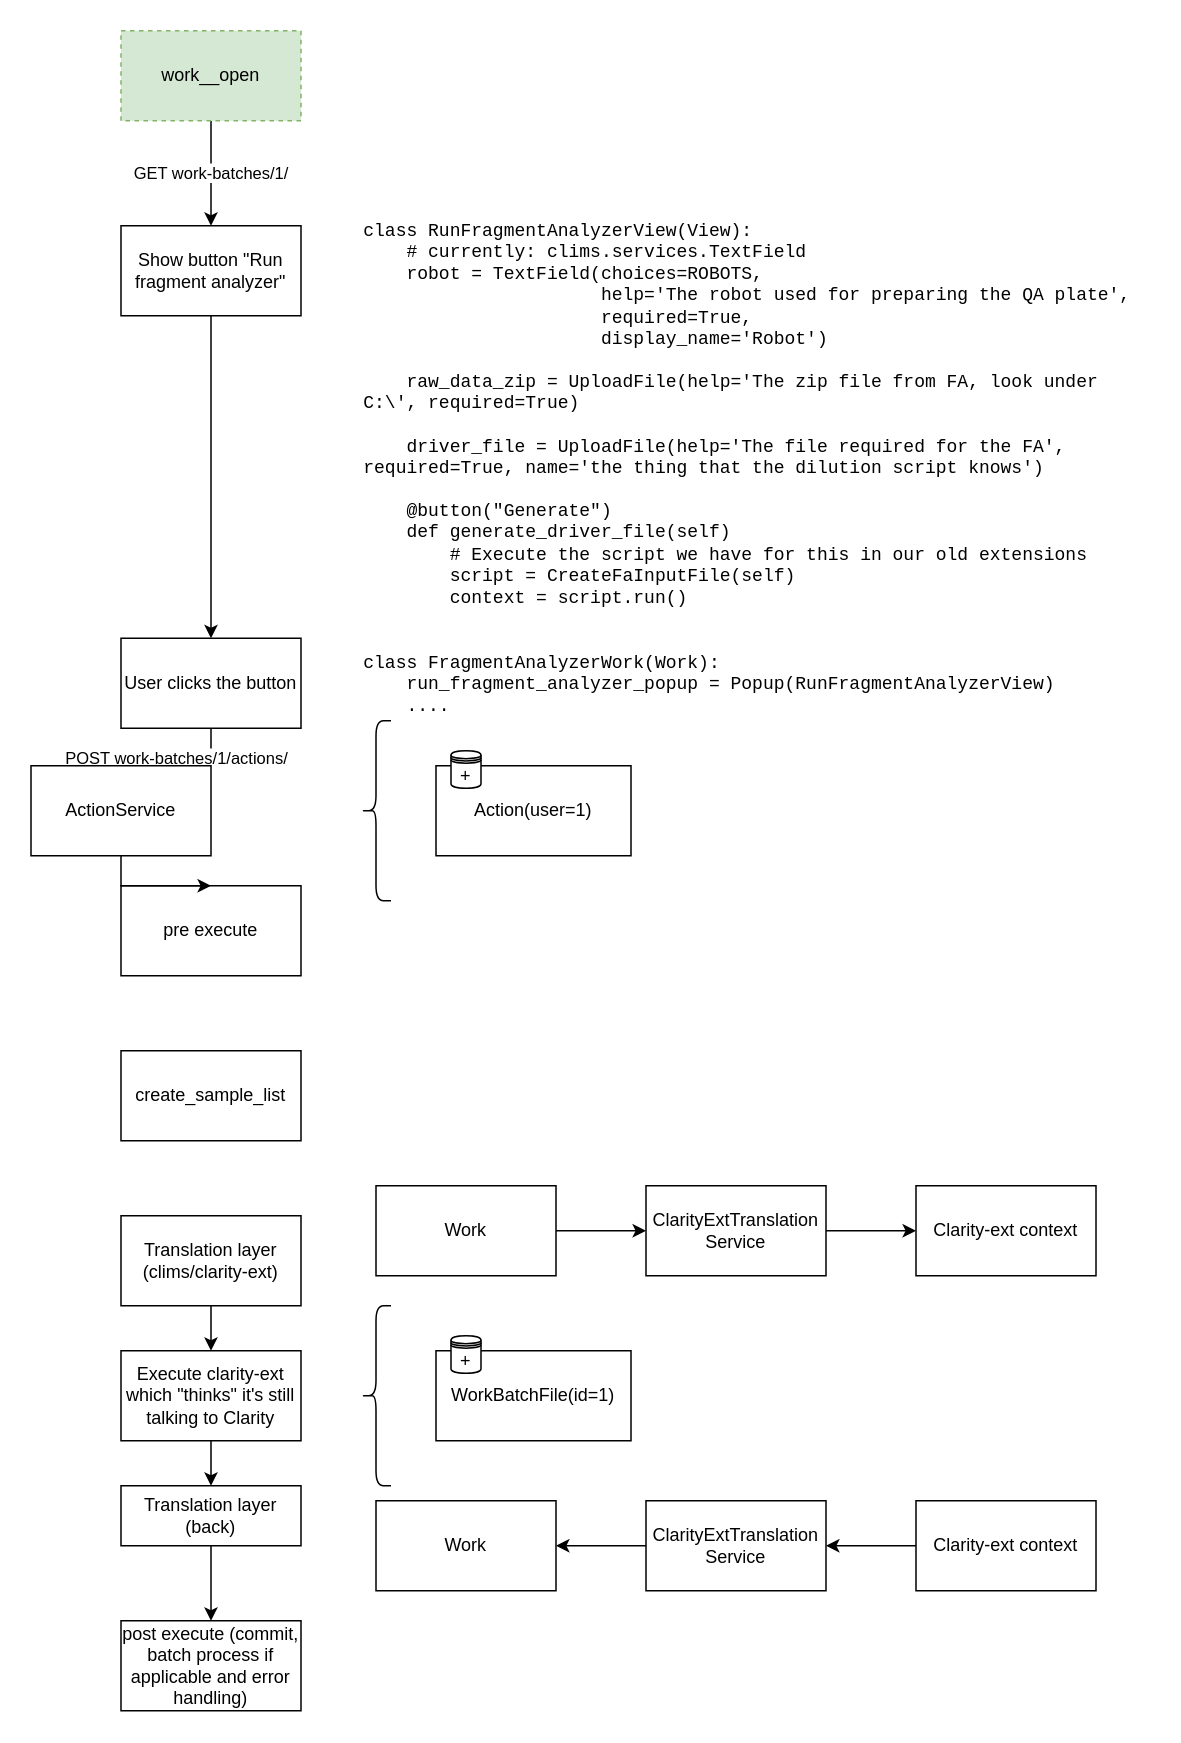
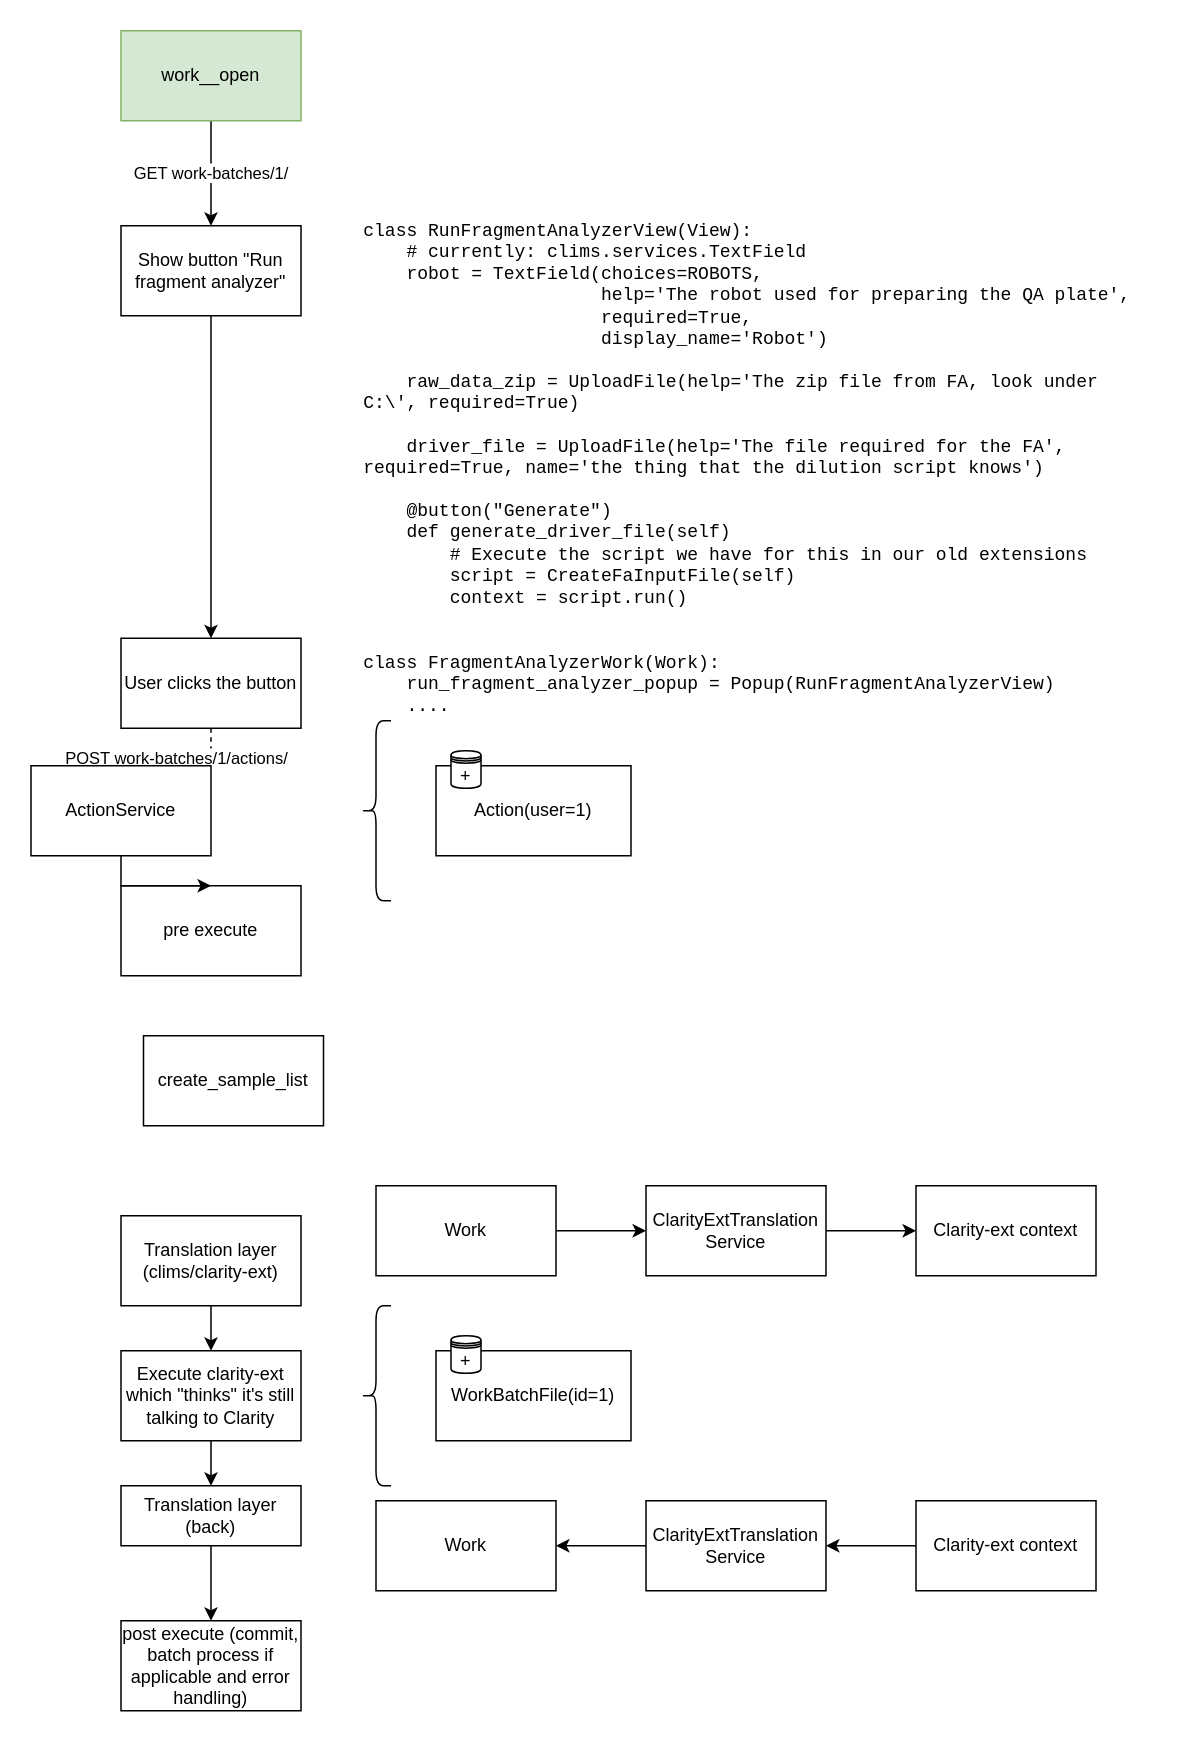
node "work__open": style dashed -> solid
edge "User clicks the button" -> "ActionService": style solid -> dashed
node "create_sample_list": moved (211, 1096) -> (233, 1081)
